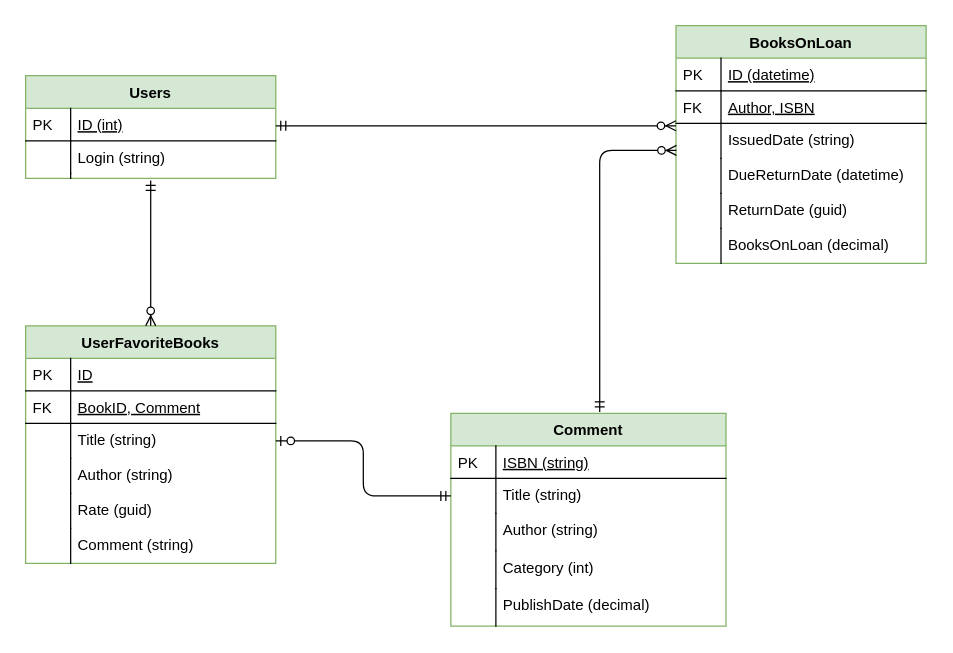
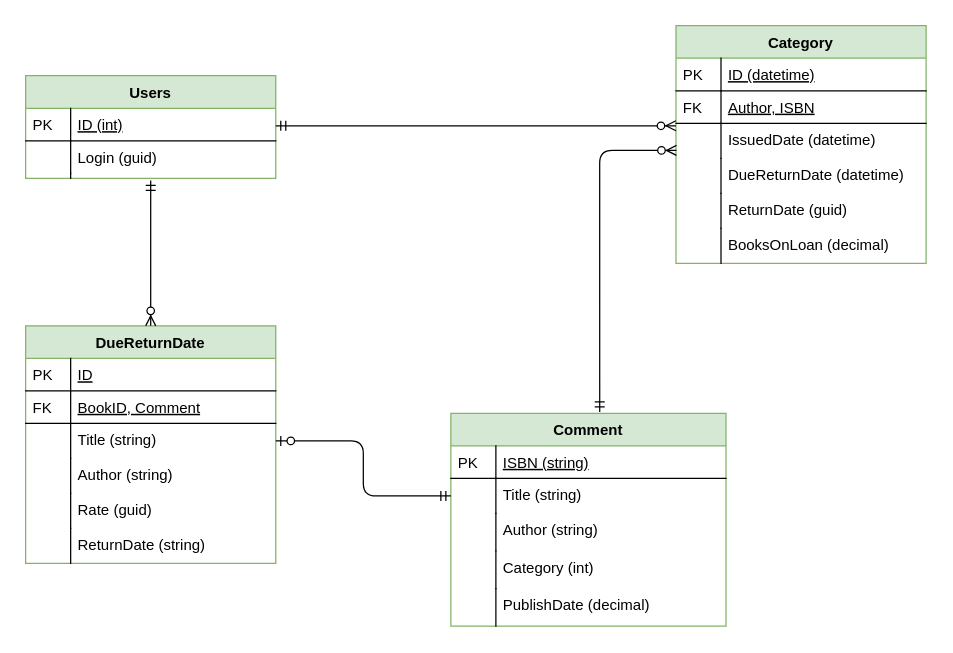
node "BooksOnLoan": label "BooksOnLoan" -> "Category"
node "IssuedDate (string)": label "IssuedDate (string)" -> "IssuedDate (datetime)"
node "Login (string)": label "Login (string)" -> "Login (guid)"
node "UserFavoriteBooks": label "UserFavoriteBooks" -> "DueReturnDate"
node "Comment (string)": label "Comment (string)" -> "ReturnDate (string)"
